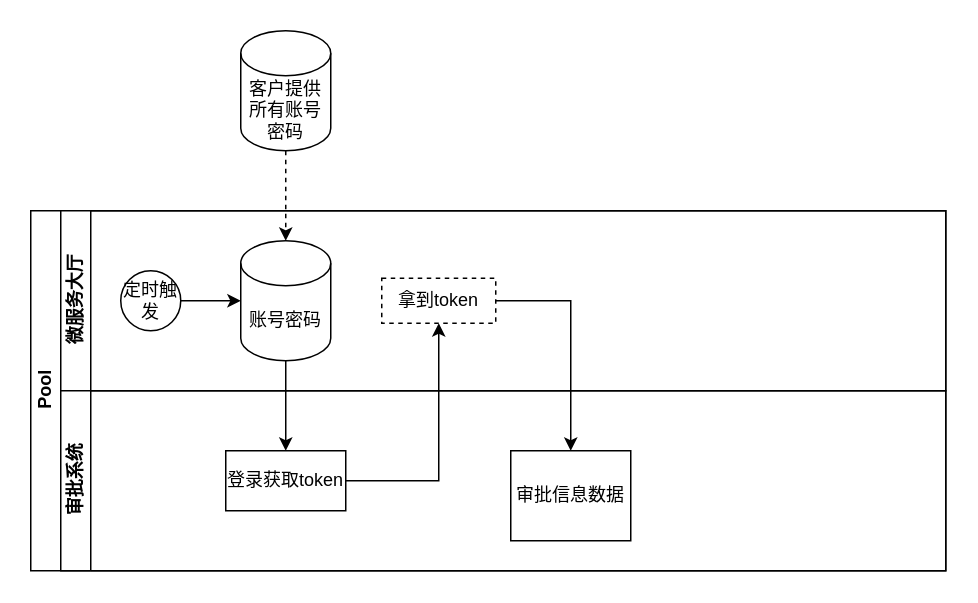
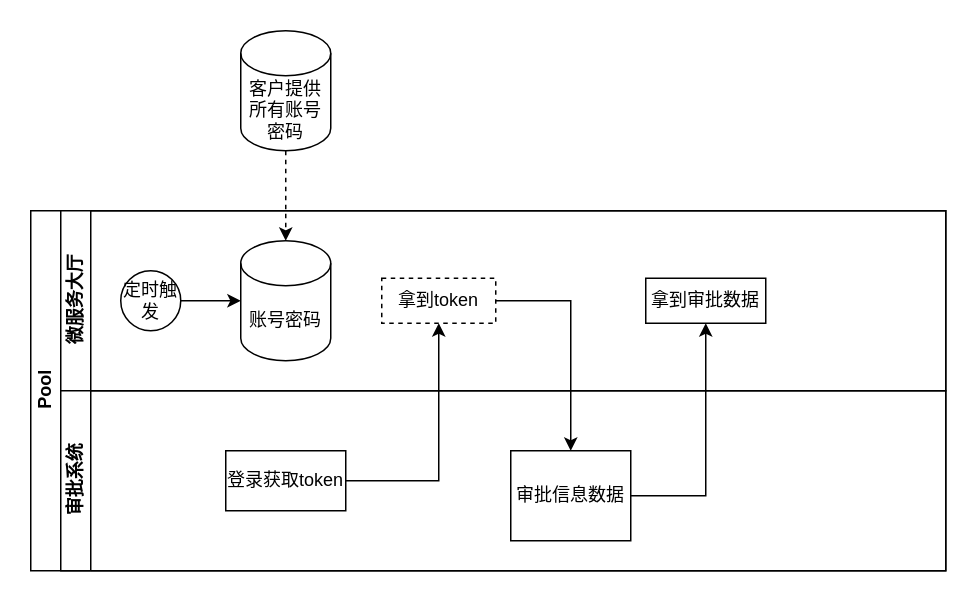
node "拿到审批数据": added
edge "账号密码" -> "登录获取token": removed
edge "审批信息数据" -> "拿到审批数据": added
